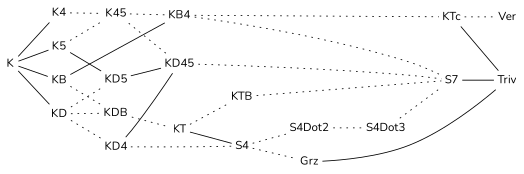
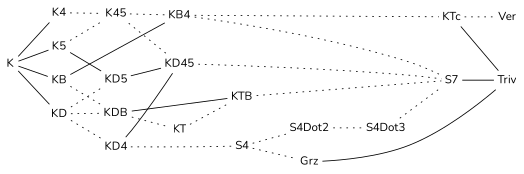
edge "KTB" -- "KDB": added
edge "KT" -- "S4": removed
